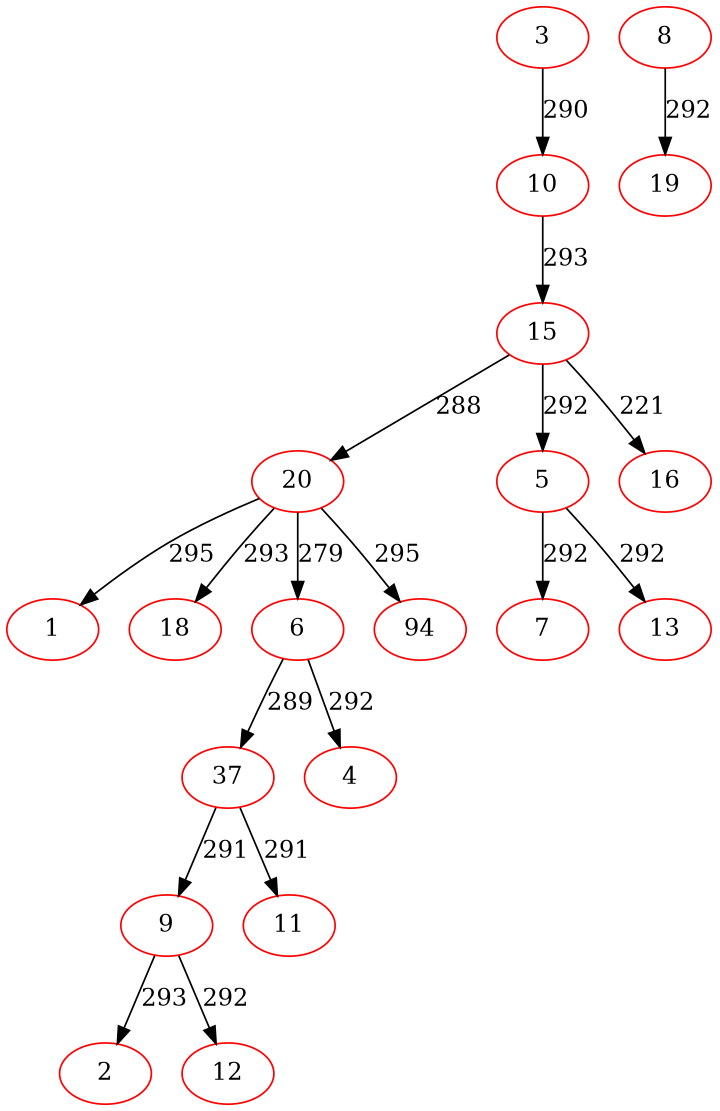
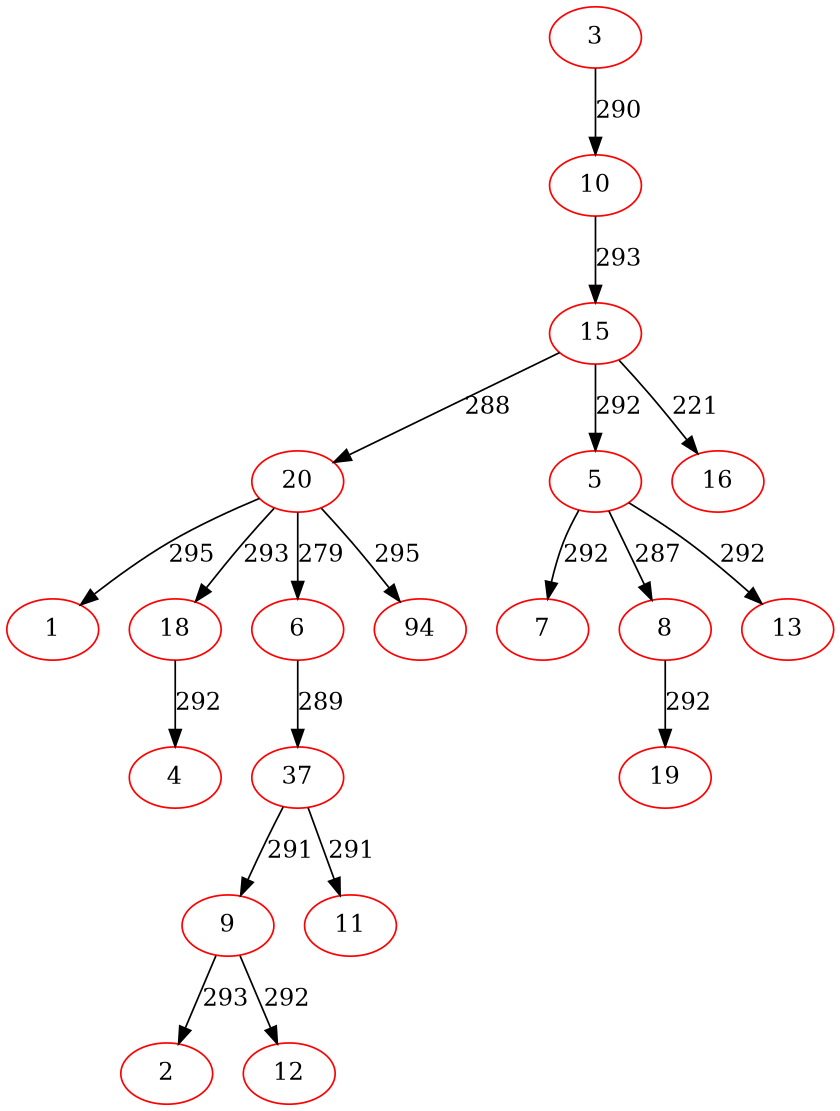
edge "5" -> "8": added, label "287"
edge "6" -> "4": now "18" -> "4"
